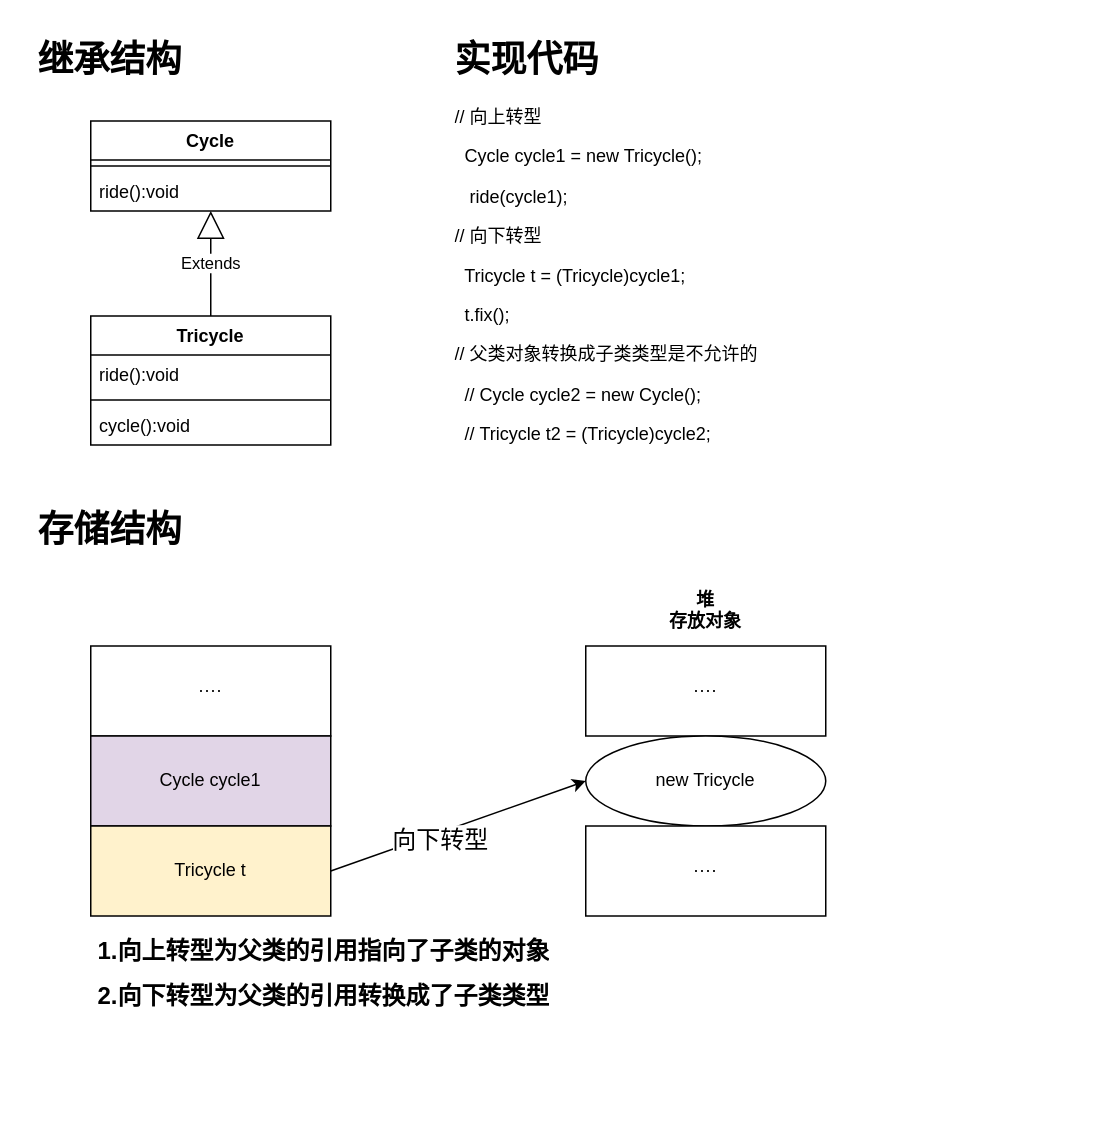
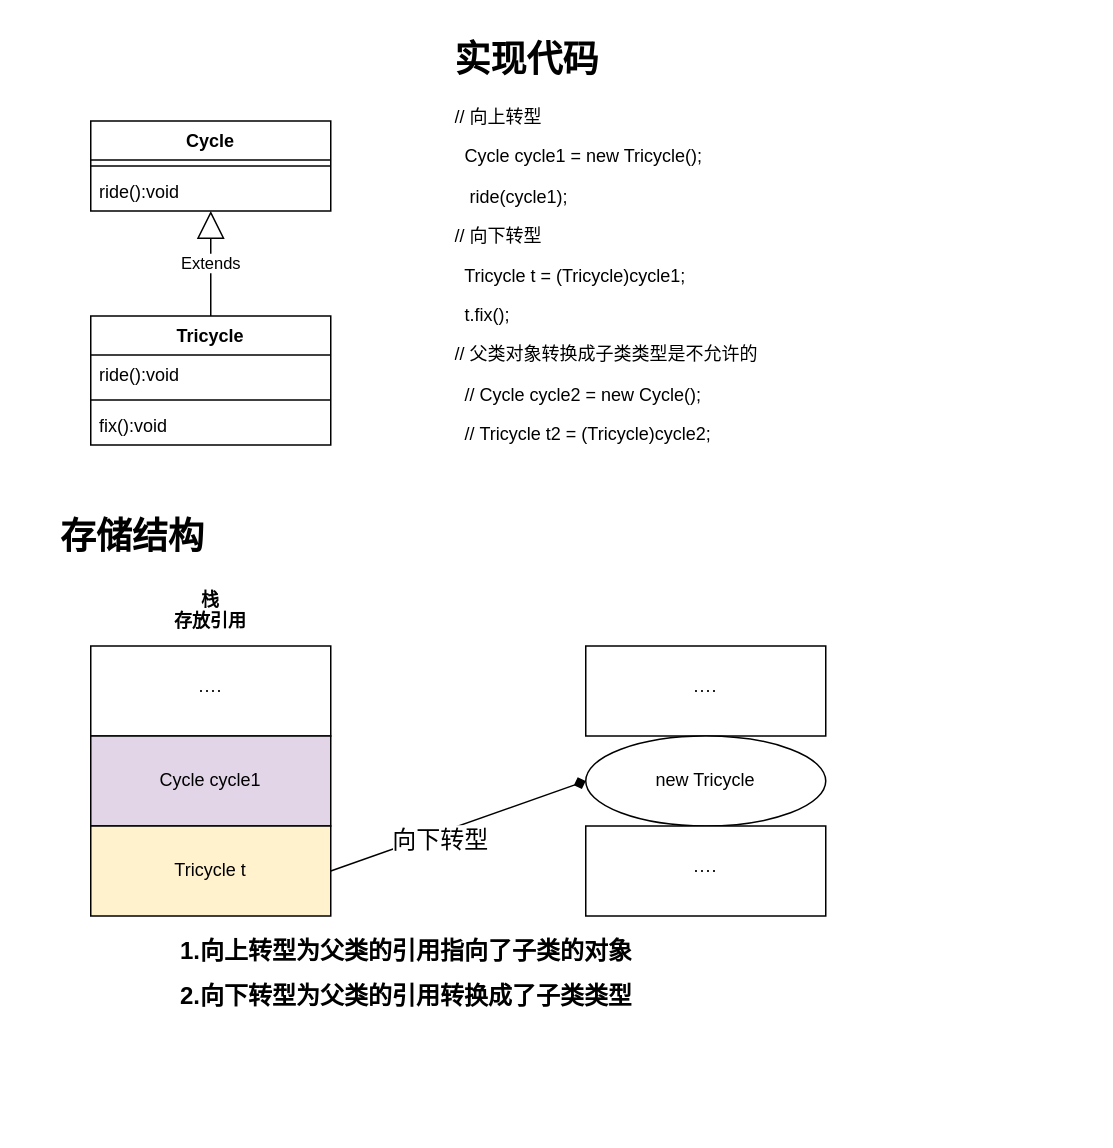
node "继承结构": removed
node "cycle():void": label "cycle():void" -> "fix():void"
node "存储结构": moved (121, 530) -> (143, 538)
node "栈 存放引用": added
node "堆 存放对象": removed
edge "Tricycle t" -> "new Tricycle": arrowhead classic -> diamond
node "1.向上转型为父类的引用指向了子类的对象 2.向下转型为父类的引用转换成了子类类型": moved (496, 1025) -> (578, 1025)
